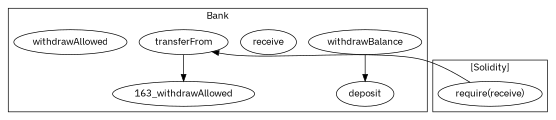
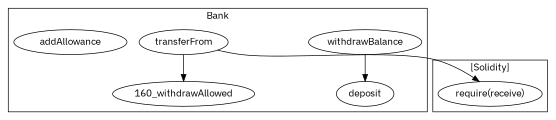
node "withdrawAllowed": label "withdrawAllowed" -> "addAllowance"
node "receive": removed
edge "require(receive)" -> "transferFrom": reversed
node "163_withdrawAllowed": label "163_withdrawAllowed" -> "160_withdrawAllowed"
